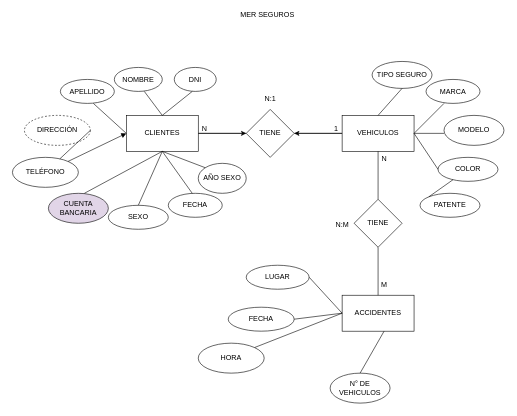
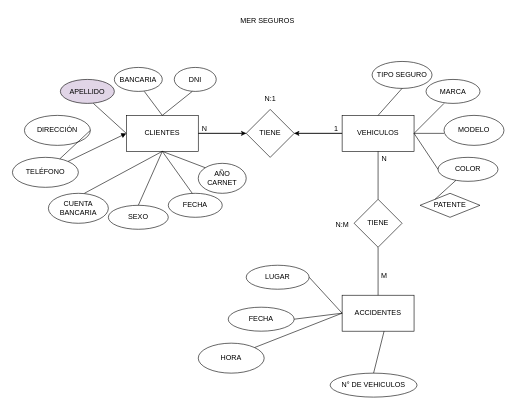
node "MER SEGUROS": moved (267, 15) -> (267, 21)
node "NOMBRE": label "NOMBRE" -> "BANCARIA"
node "APELLIDO": fillcolor #ffffff -> #e1d5e7
node "DIRECCIÓN": style dashed -> solid
node "AÑO SEXO": label "AÑO SEXO" -> "AÑO CARNET"
node "PATENTE": shape ellipse -> diamond
node "CUENTA BANCARIA": fillcolor #e1d5e7 -> #ffffff
node "M": moved (384, 285) -> (384, 276)
node "N° DE VEHICULOS": size 60x30 -> 87x24
